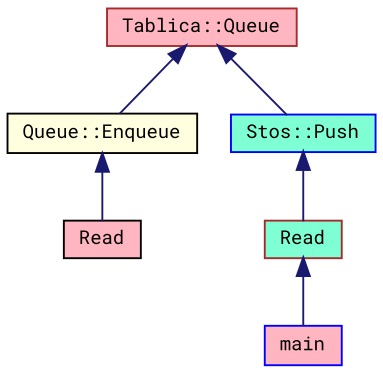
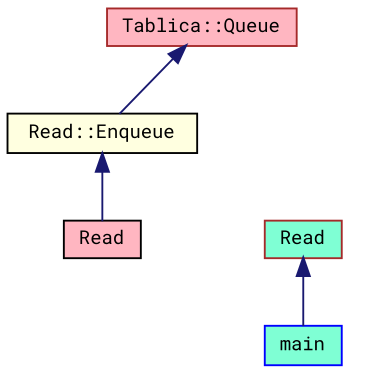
node "Queue::Enqueue": label "Queue::Enqueue" -> "Read::Enqueue"
node "Stos::Push": removed
node "main": fillcolor lightpink -> aquamarine
